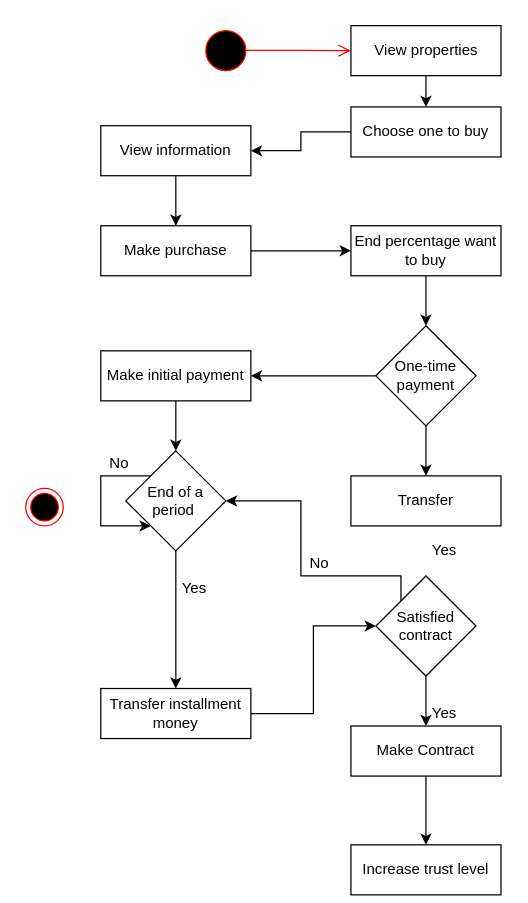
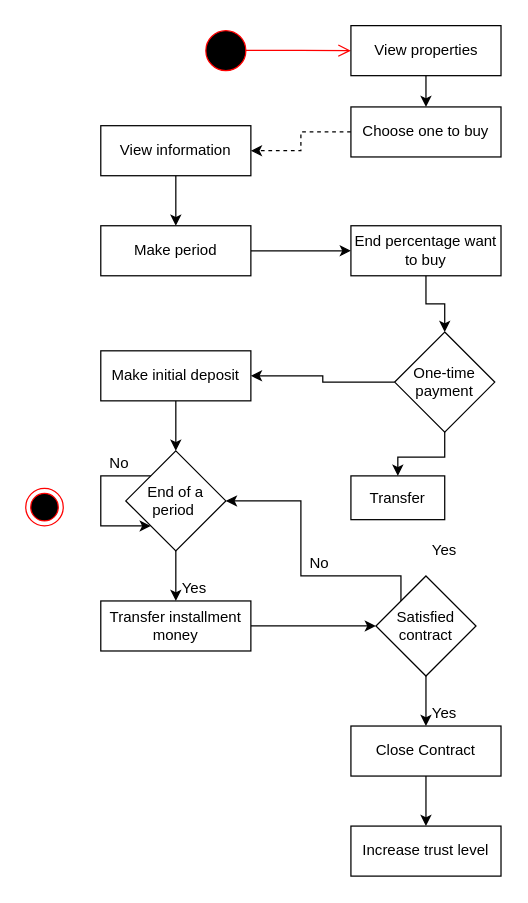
edge "Choose one to buy" -> "View information": style solid -> dashed
node "Make purchase": label "Make purchase" -> "Make period"
node "Make initial payment": label "Make initial payment" -> "Make initial deposit"
node "One-time payment": moved (426, 376) -> (444, 382)
node "Transfer": size 150x50 -> 94x44
node "Transfer installment money": moved (176, 713) -> (176, 626)
node "Make Contract": label "Make Contract" -> "Close Contract"
node "Increase trust level": moved (426, 869) -> (426, 851)
